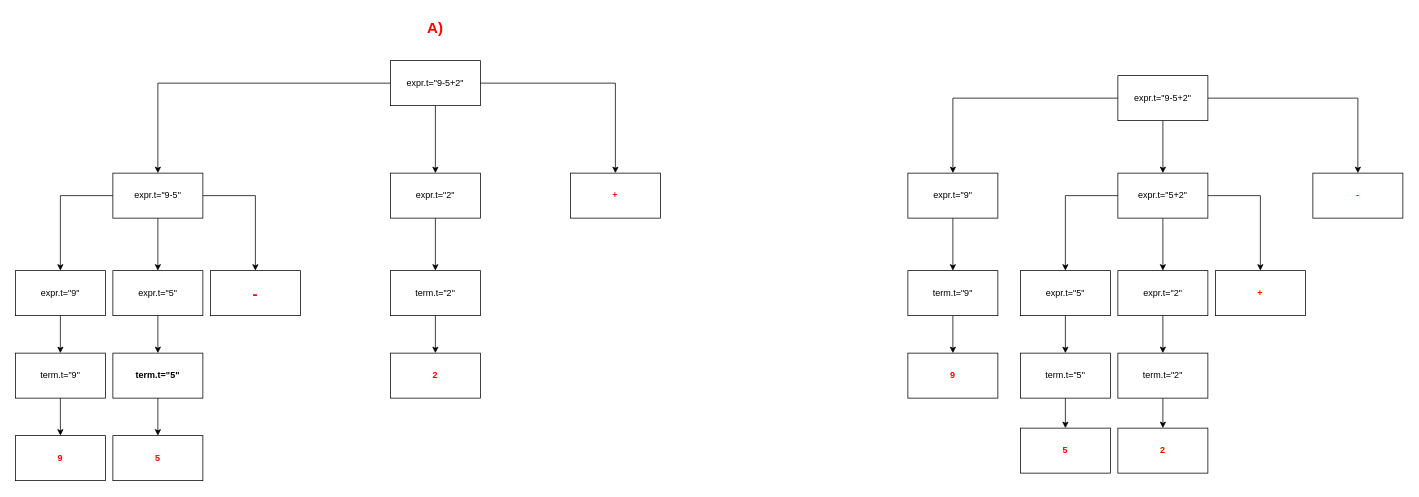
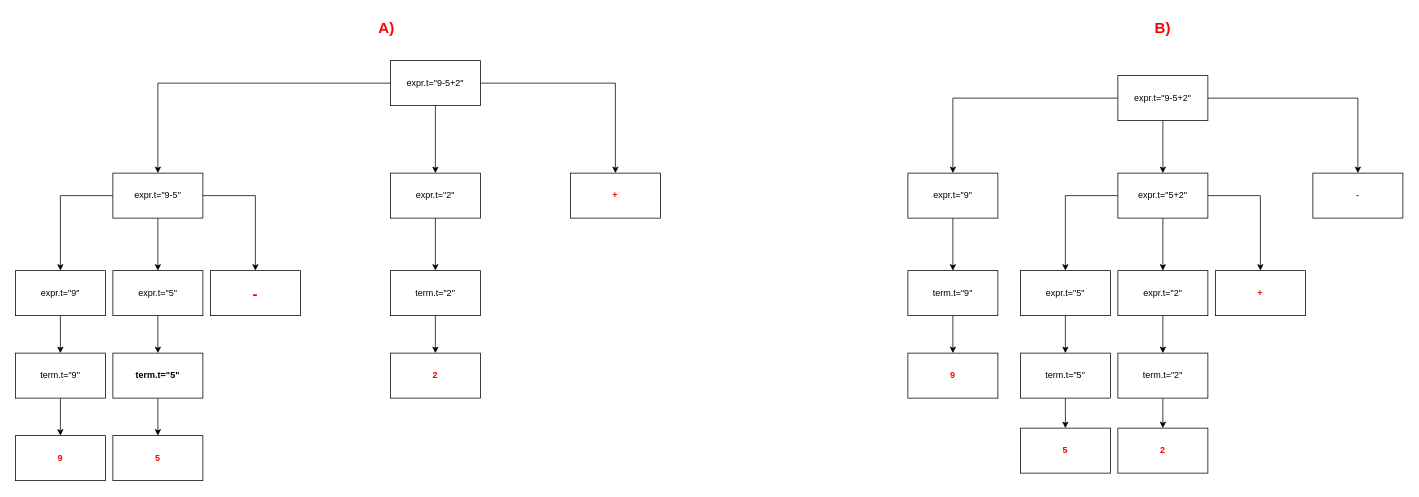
node "A)": moved (435, 27) -> (387, 27)
node "B)": added
